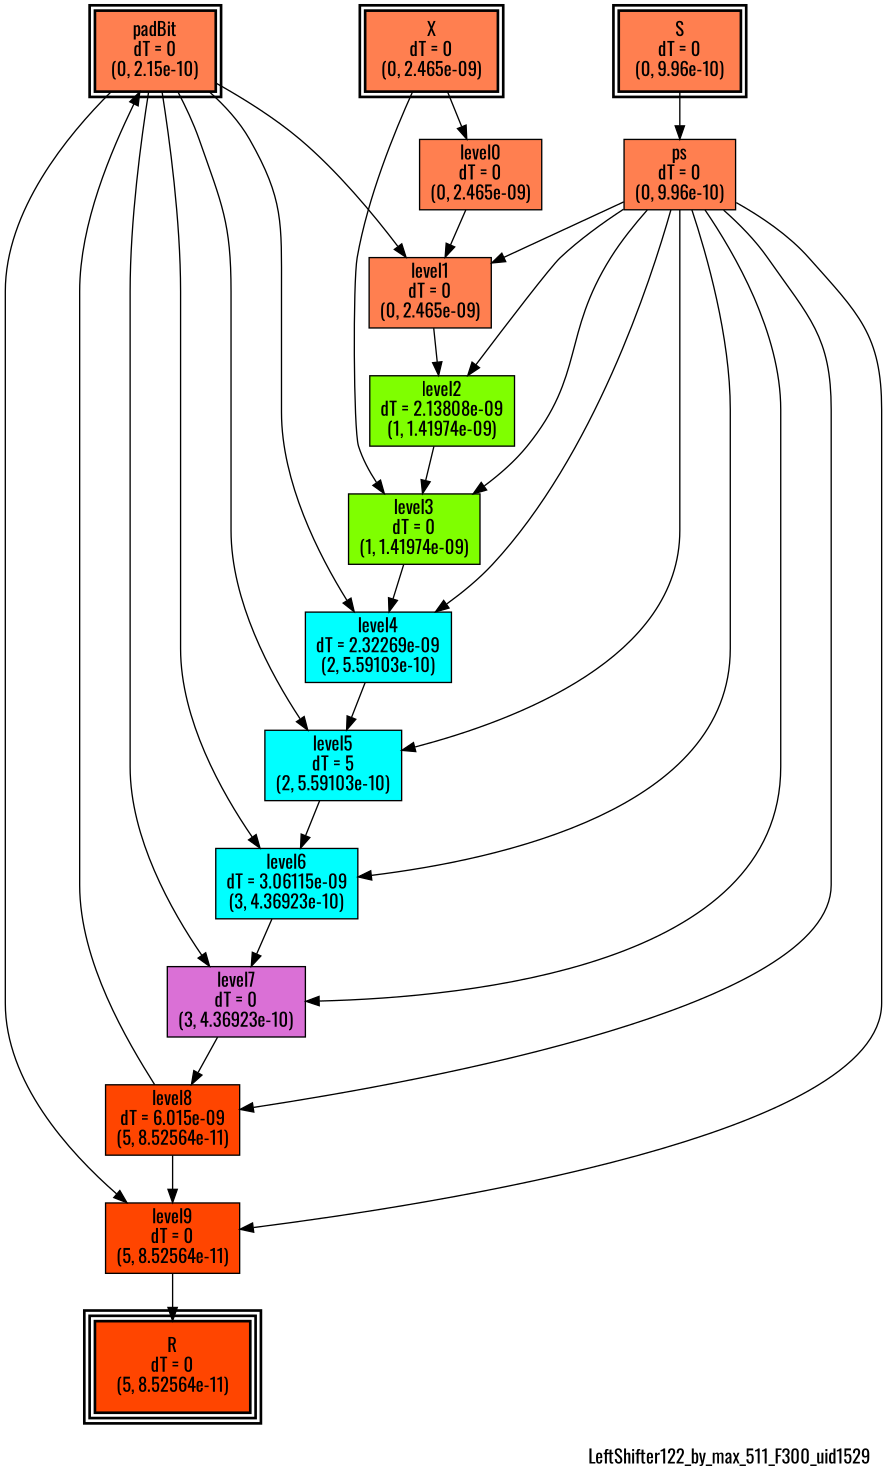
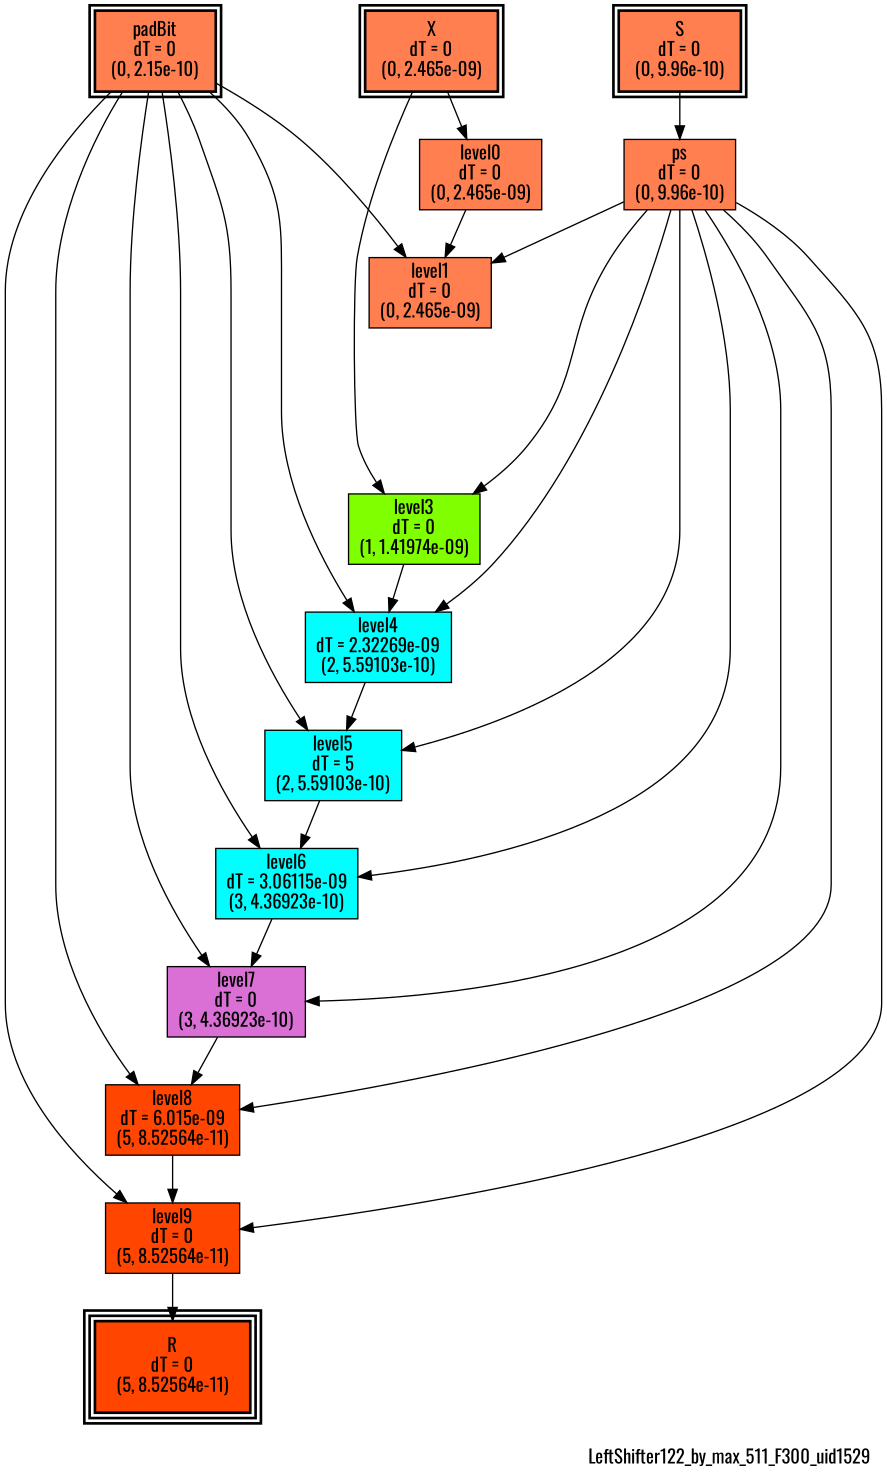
node "level2 dT = 2.13808e-09 (1, 1.41974e-09)": removed
edge "level8 dT = 6.015e-09 (5, 8.52564e-11)" -> "padBit dT = 0 (0, 2.15e-10)": reversed
